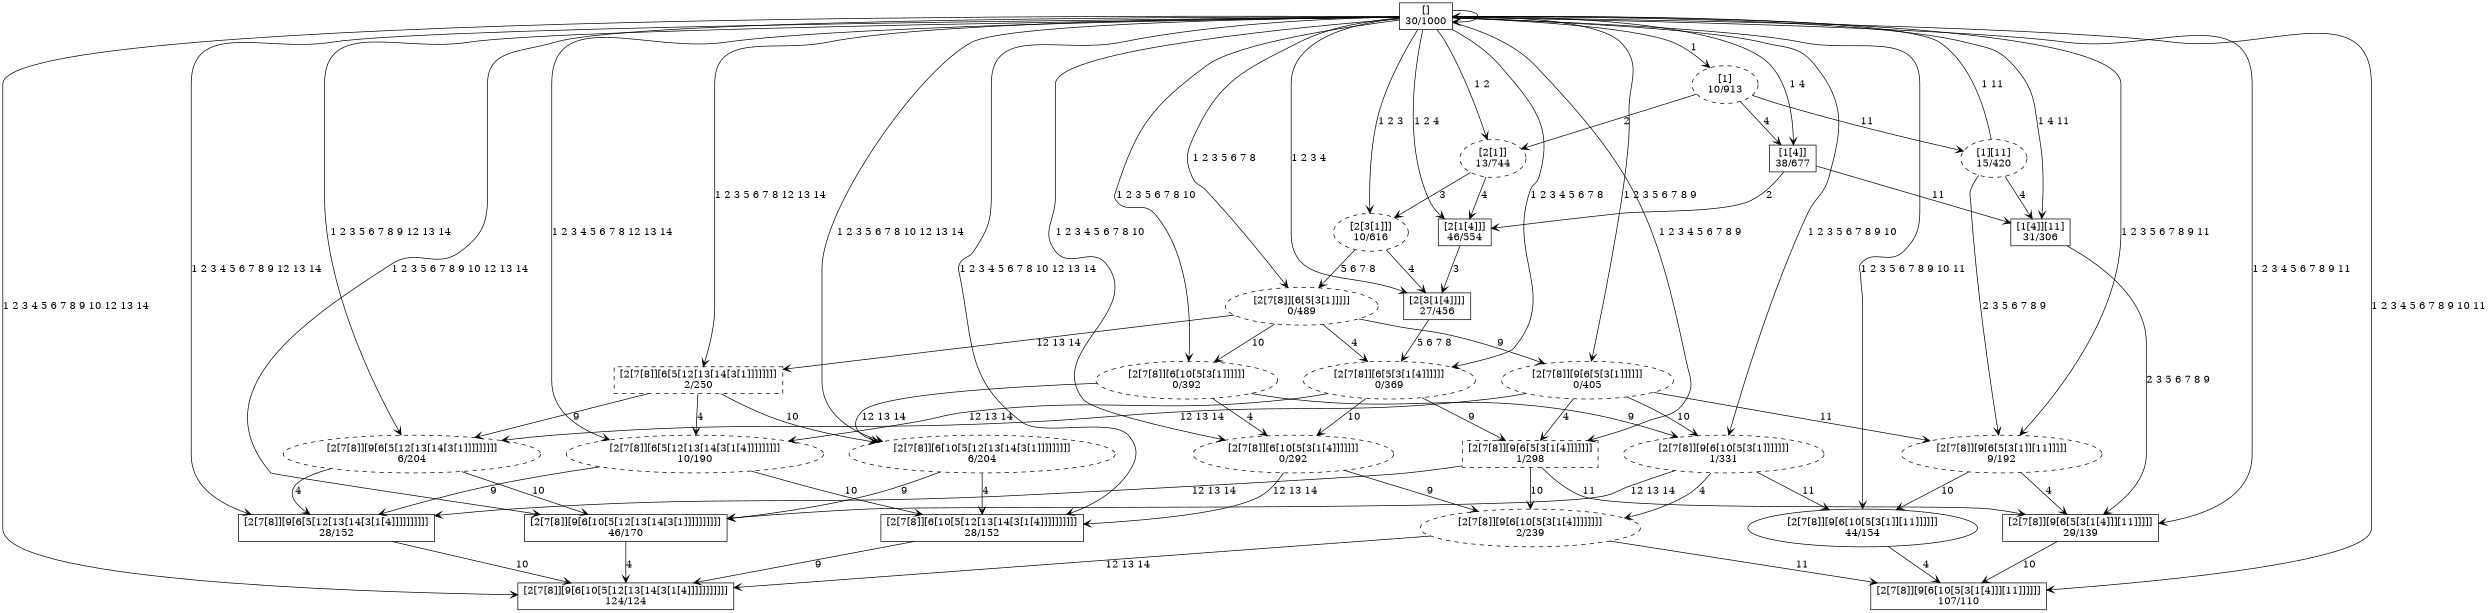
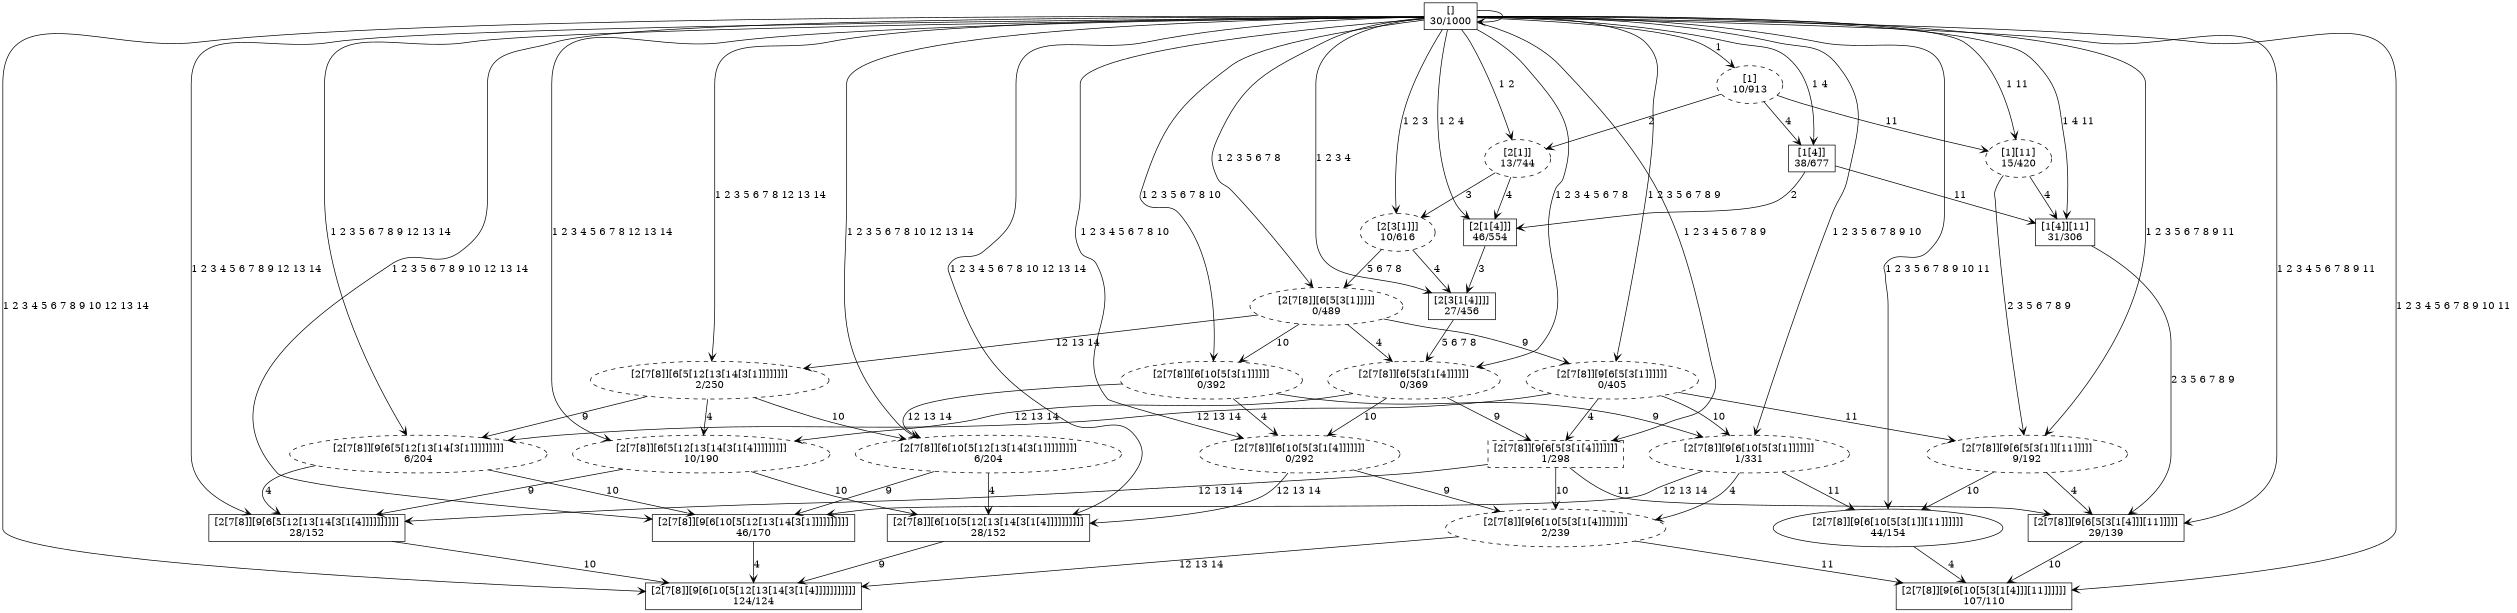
edge "[1][11] 15/420" -> "[] 30/1000": reversed
node "[2[7[8]][6[5[12[13[14[3[1]]]]]]]] 2/250": shape box -> ellipse
